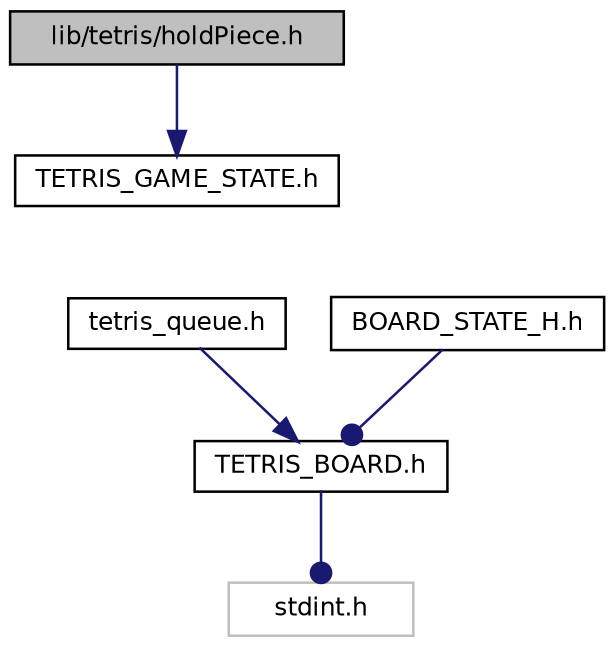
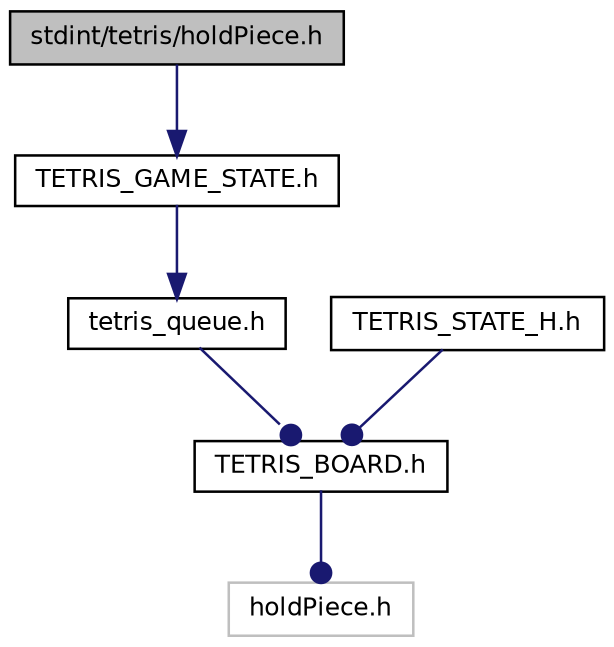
node "lib/tetris/holdPiece.h": label "lib/tetris/holdPiece.h" -> "stdint/tetris/holdPiece.h"
edge "TETRIS_GAME_STATE.h" -> "tetris_queue.h": added
node "BOARD_STATE_H.h": label "BOARD_STATE_H.h" -> "TETRIS_STATE_H.h"
edge "tetris_queue.h" -> "TETRIS_BOARD.h": arrowhead normal -> dot
node "stdint.h": label "stdint.h" -> "holdPiece.h"
